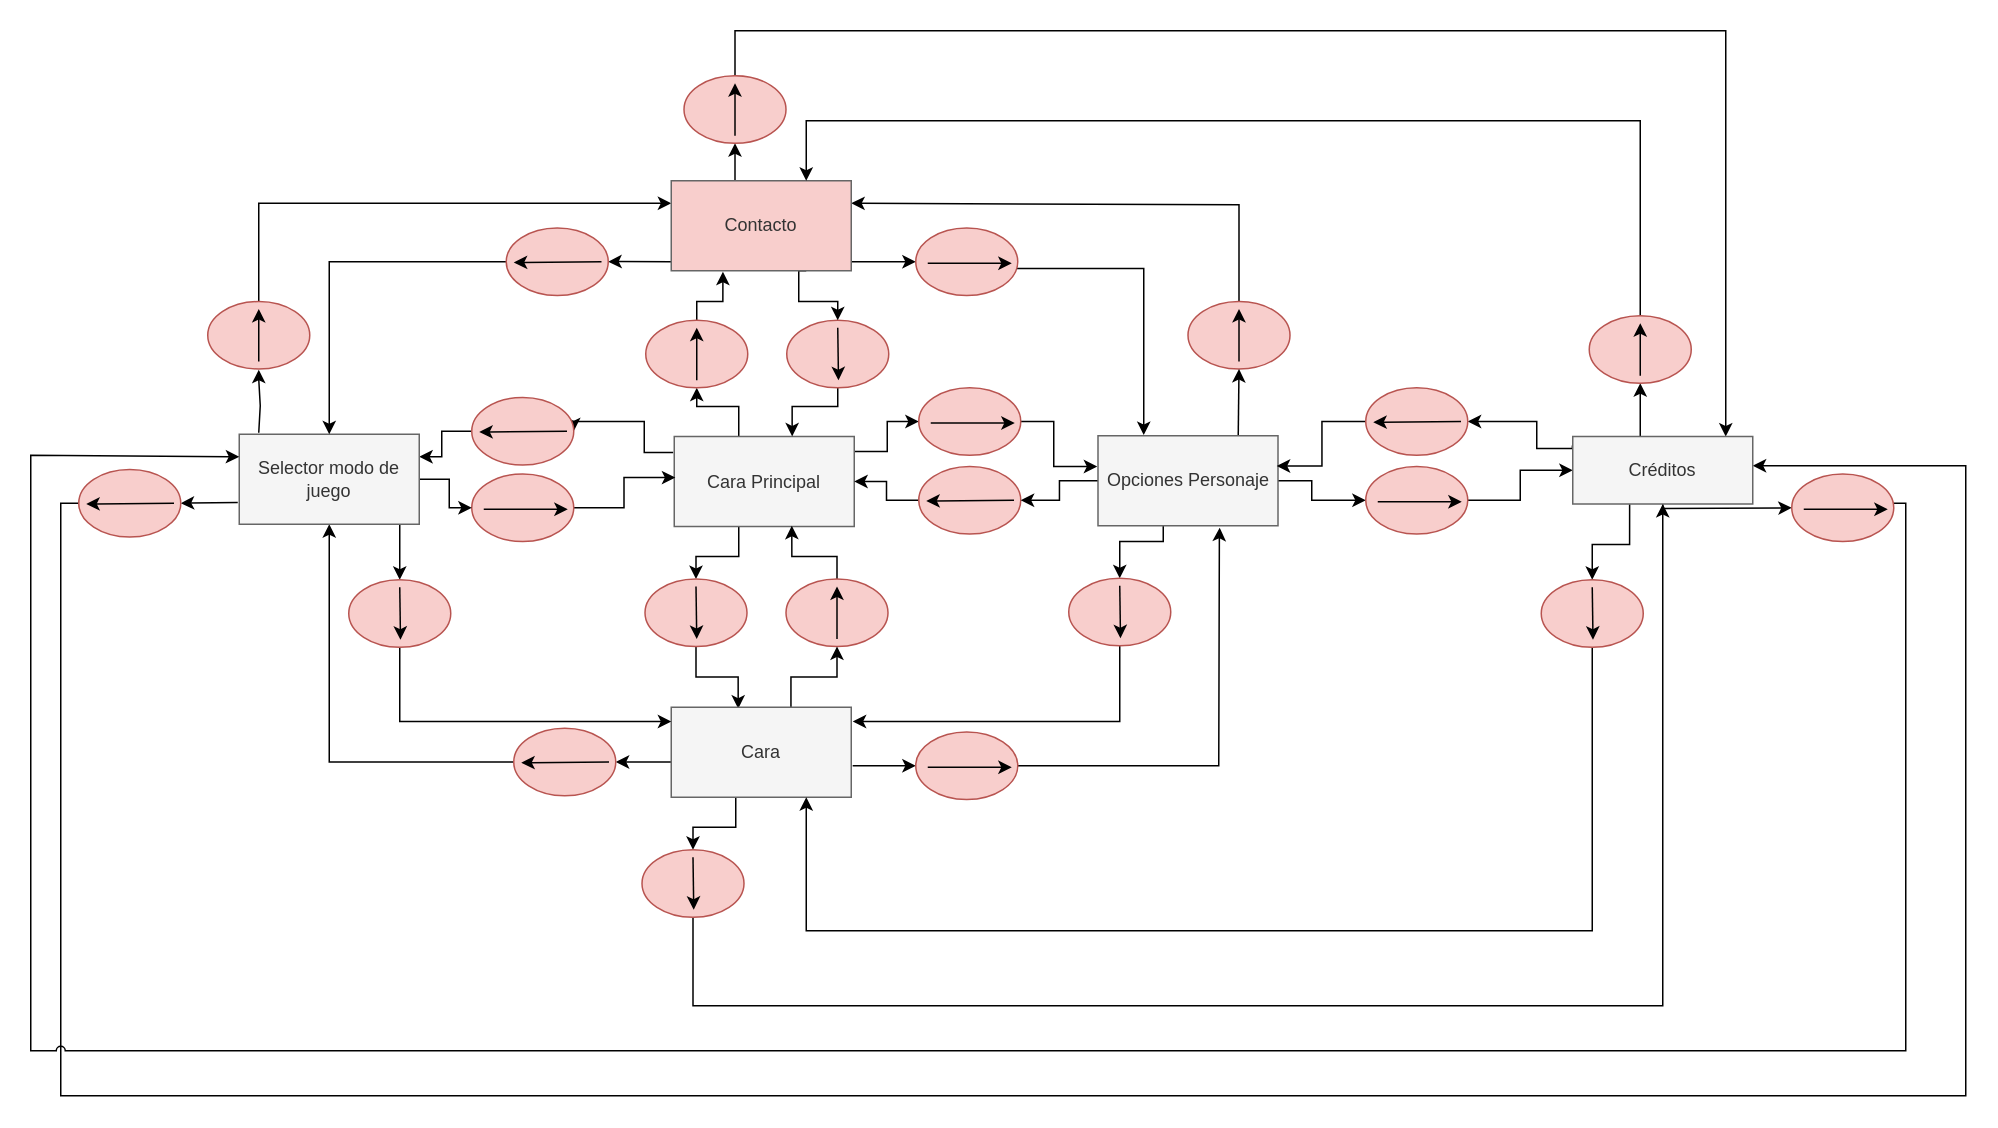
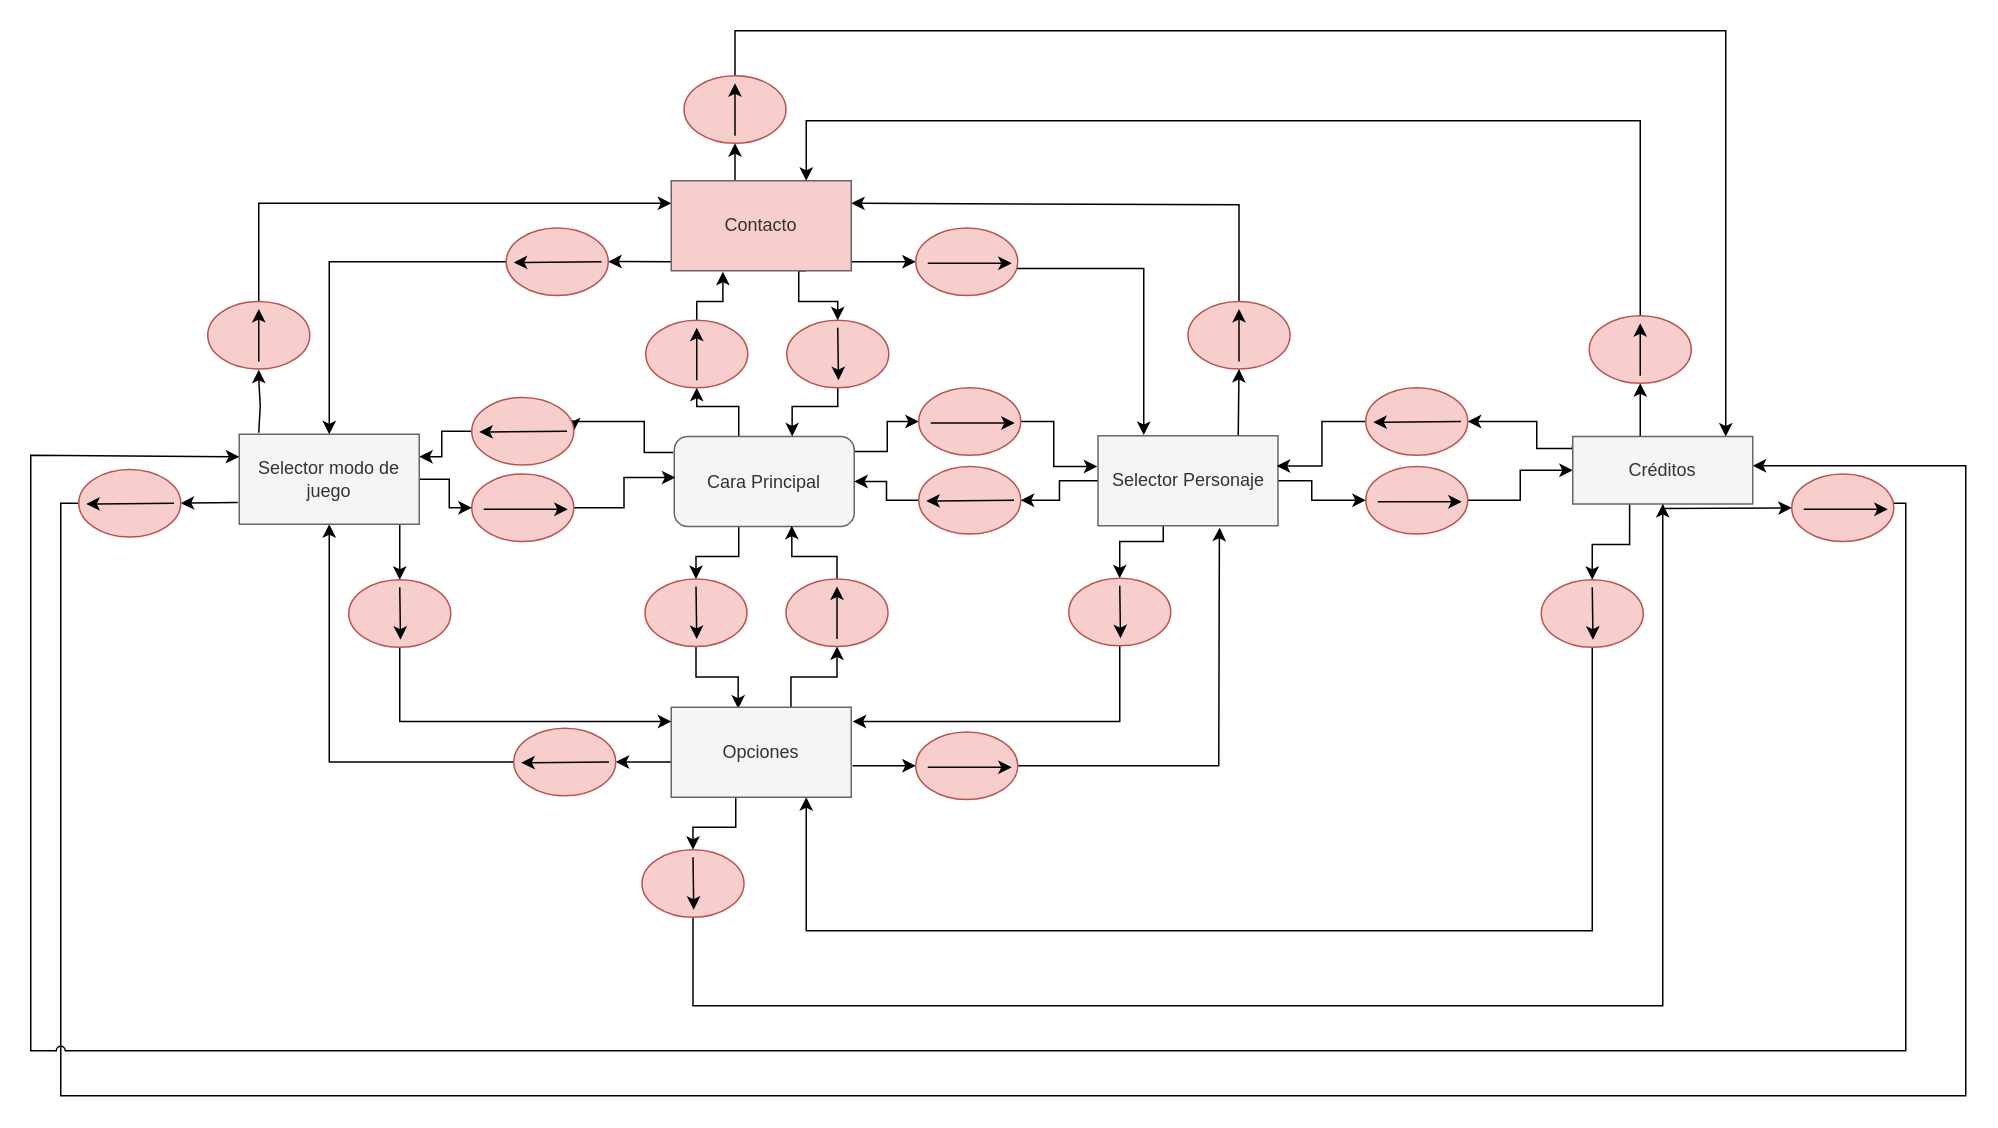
node "Opciones Personaje": label "Opciones Personaje" -> "Selector Personaje"
node "Cara Principal": shape rectangle -> rounded rectangle
node "Cara": label "Cara" -> "Opciones"
